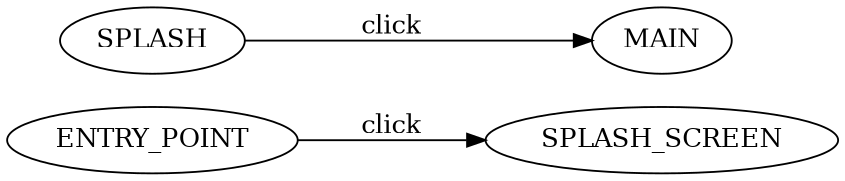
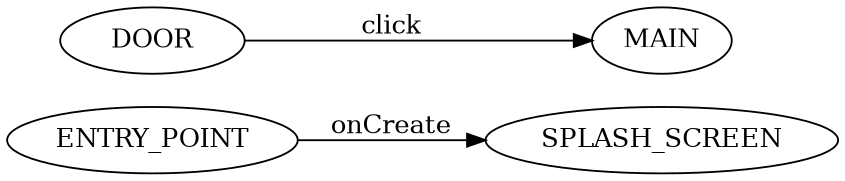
node "SPLASH": label "SPLASH" -> "DOOR"
edge "ENTRY_POINT" -> "SPLASH_SCREEN": label "click" -> "onCreate"
